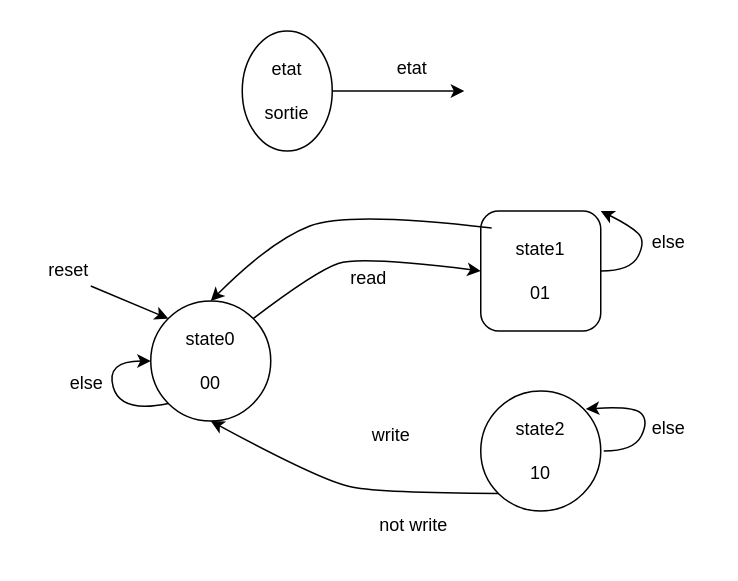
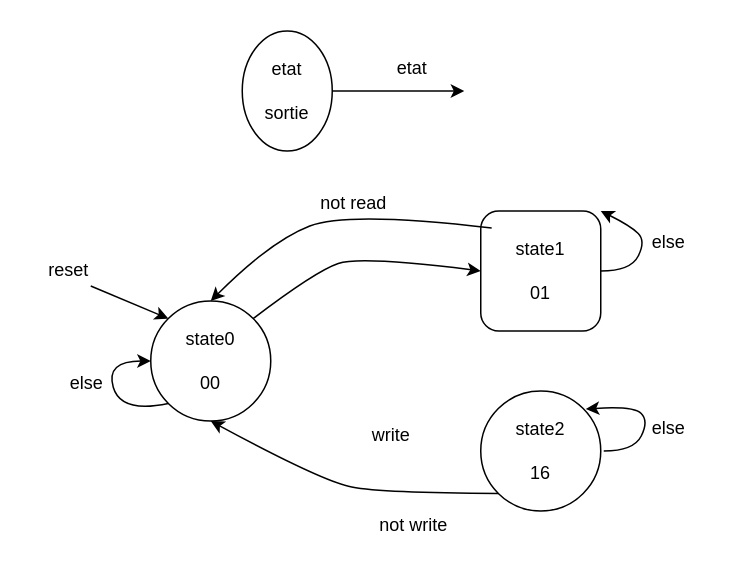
node "not read": added
node "read": removed
node "state2 10": label "state2 10" -> "state2 16"
